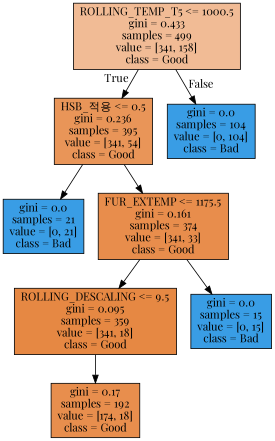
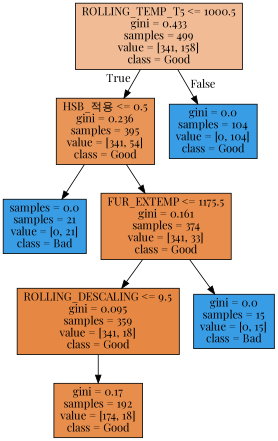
node "gini = 0.0 samples = 104 value = [0, 104] class = Bad": label "gini = 0.0 samples = 104 value = [0, 104] class = Bad" -> "gini = 0.0 samples = 104 value = [0, 104] class = Good"
node "gini = 0.0 samples = 21 value = [0, 21] class = Bad": label "gini = 0.0 samples = 21 value = [0, 21] class = Bad" -> "samples = 0.0 samples = 21 value = [0, 21] class = Bad"
